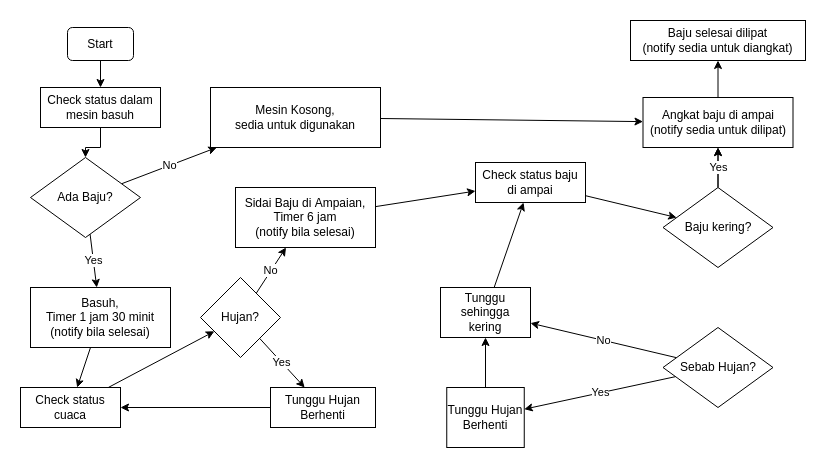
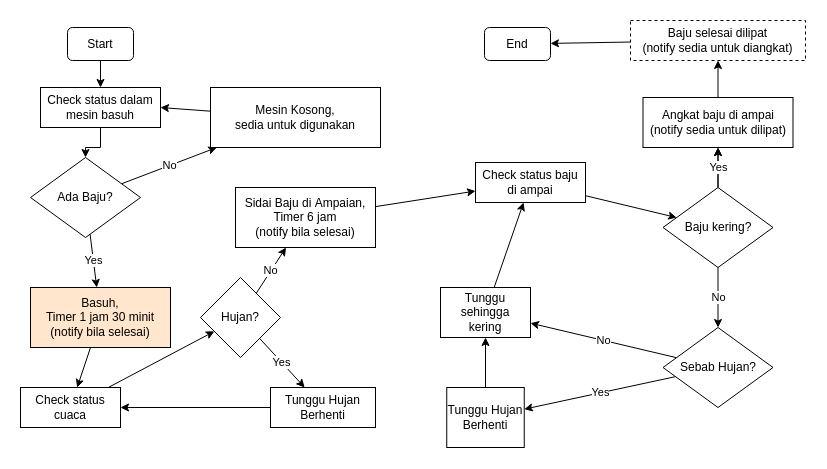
node "Baju selesai dilipat (notify sedia untuk diangkat)": style solid -> dashed
edge "Baju selesai dilipat (notify sedia untuk diangkat)" -> "End": added
node "End": added
edge "Mesin Kosong, sedia untuk digunakan" -> "Angkat baju di ampai (notify sedia untuk dilipat)": now "Mesin Kosong, sedia untuk digunakan" -> "Check status dalam mesin basuh"
edge "Baju kering?" -> "Sebab Hujan?": added, label "No"
node "Basuh, Timer 1 jam 30 minit (notify bila selesai)": fillcolor #ffffff -> #ffe6cc
